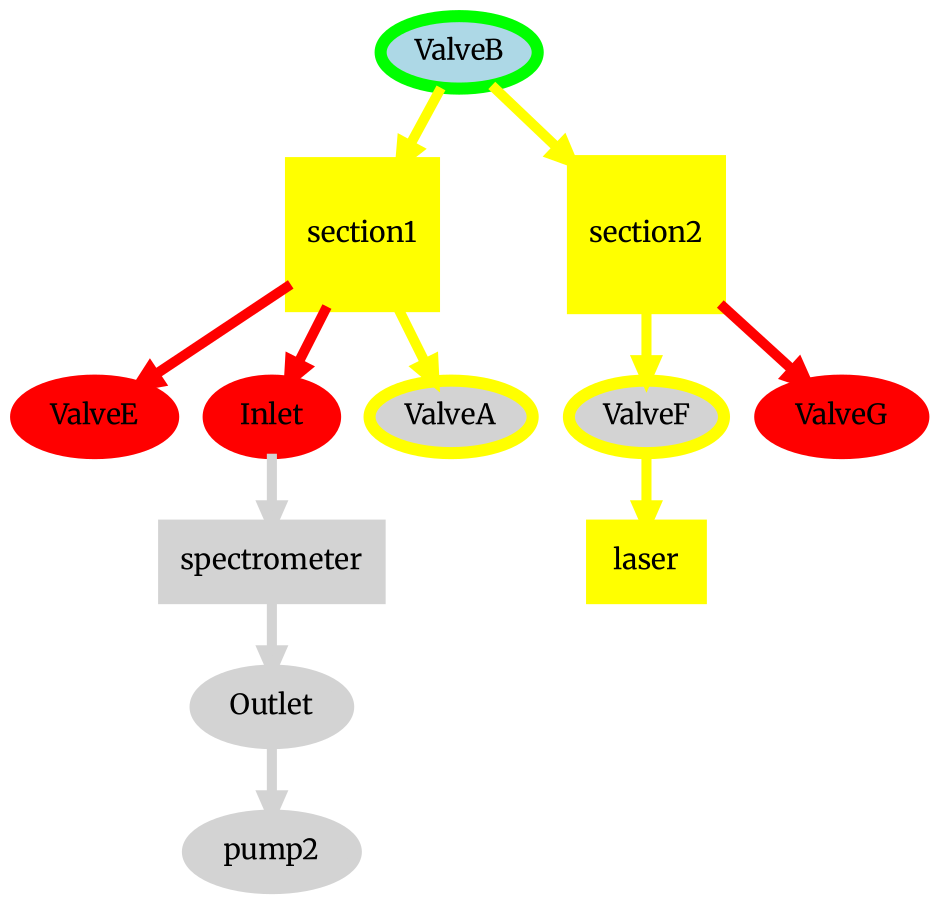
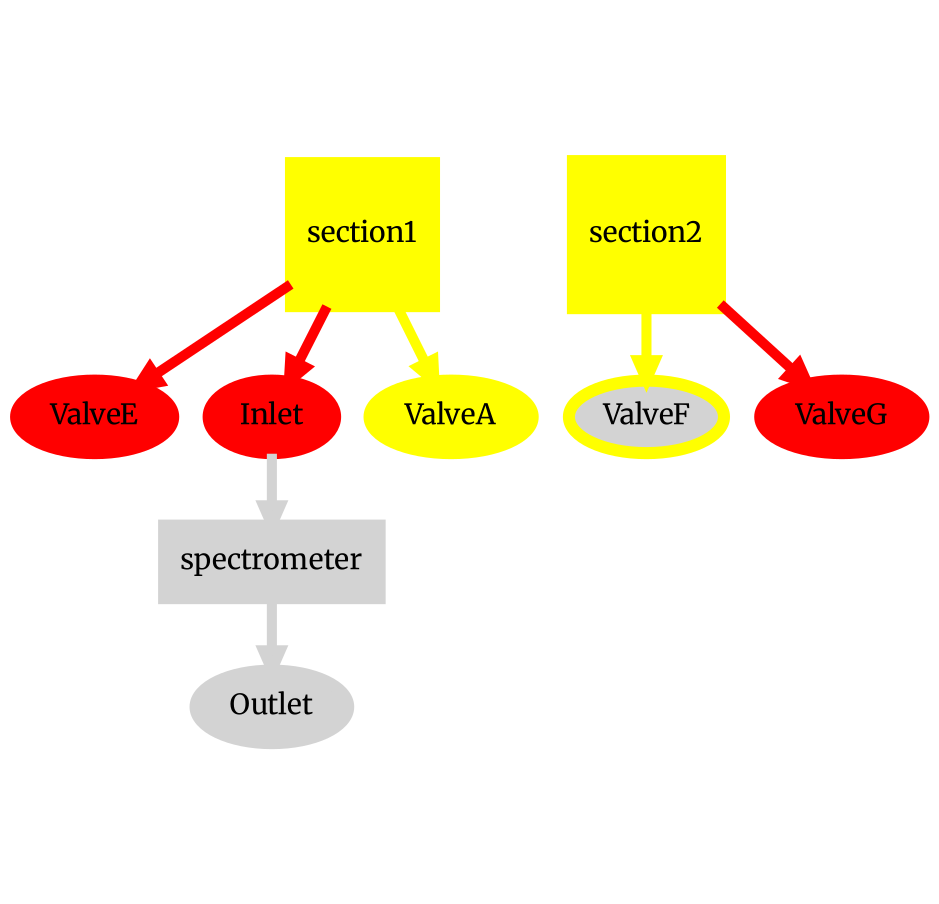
node "ValveB": removed
node "ValveA": fillcolor lightgray -> yellow
node "laser": removed
node "pump2": removed
